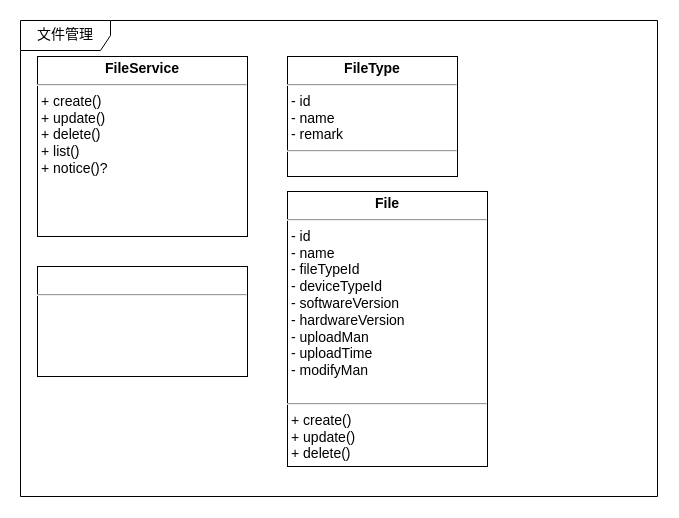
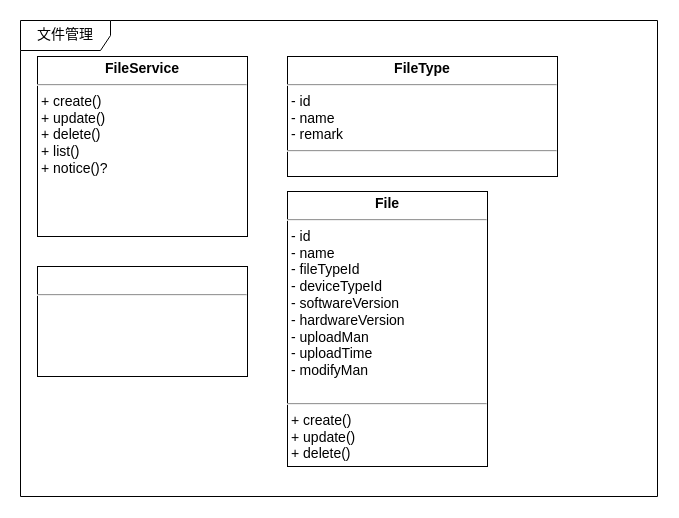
node "FileType - id - name - remark": size 170x120 -> 270x120
